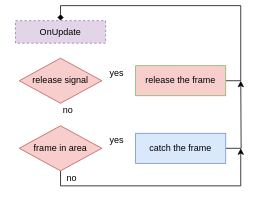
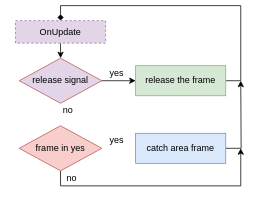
edge "OnUpdate" -> "release signal": added
node "release signal": fillcolor #f8cecc -> #e1d5e7
edge "release signal" -> "release the frame": added
node "release the frame": fillcolor #f8cecc -> #d5e8d4
node "frame in area": label "frame in area" -> "frame in yes"
node "catch the frame": label "catch the frame" -> "catch area frame"
